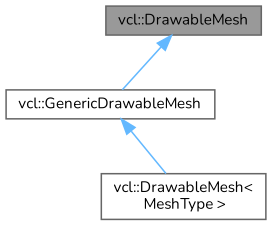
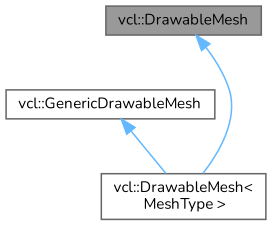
edge "vcl::GenericDrawableMesh" -> "vcl::DrawableMesh": now "vcl::DrawableMesh< MeshType >" -> "vcl::DrawableMesh"
